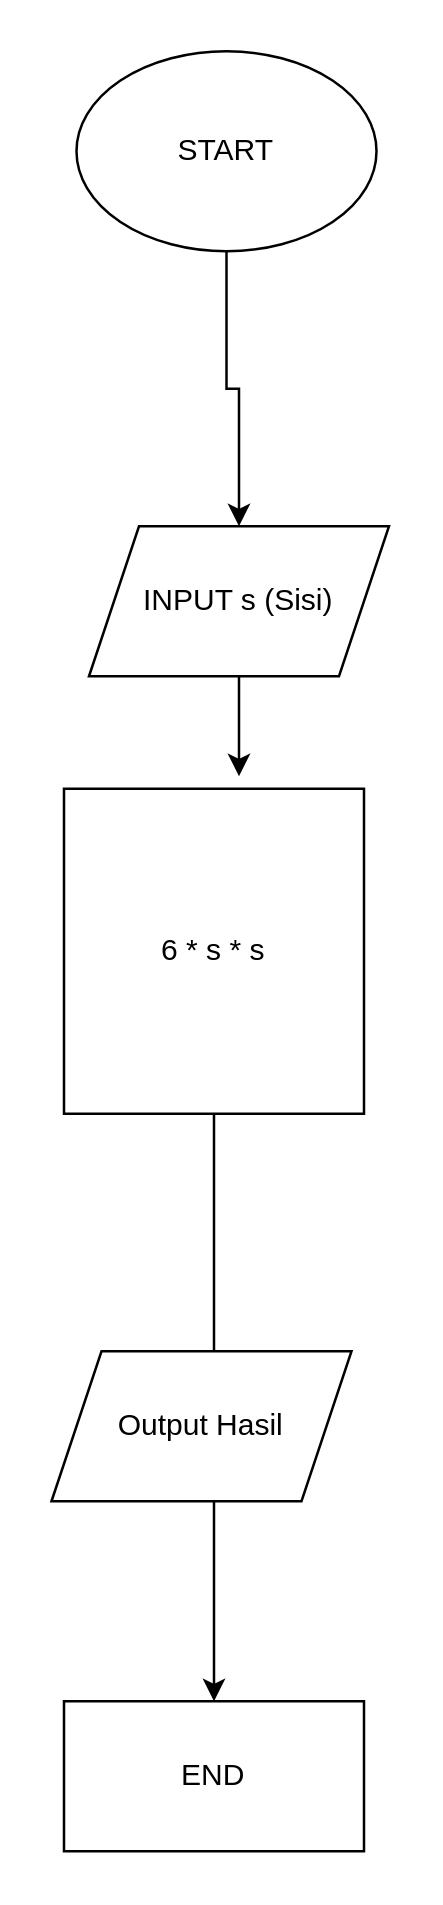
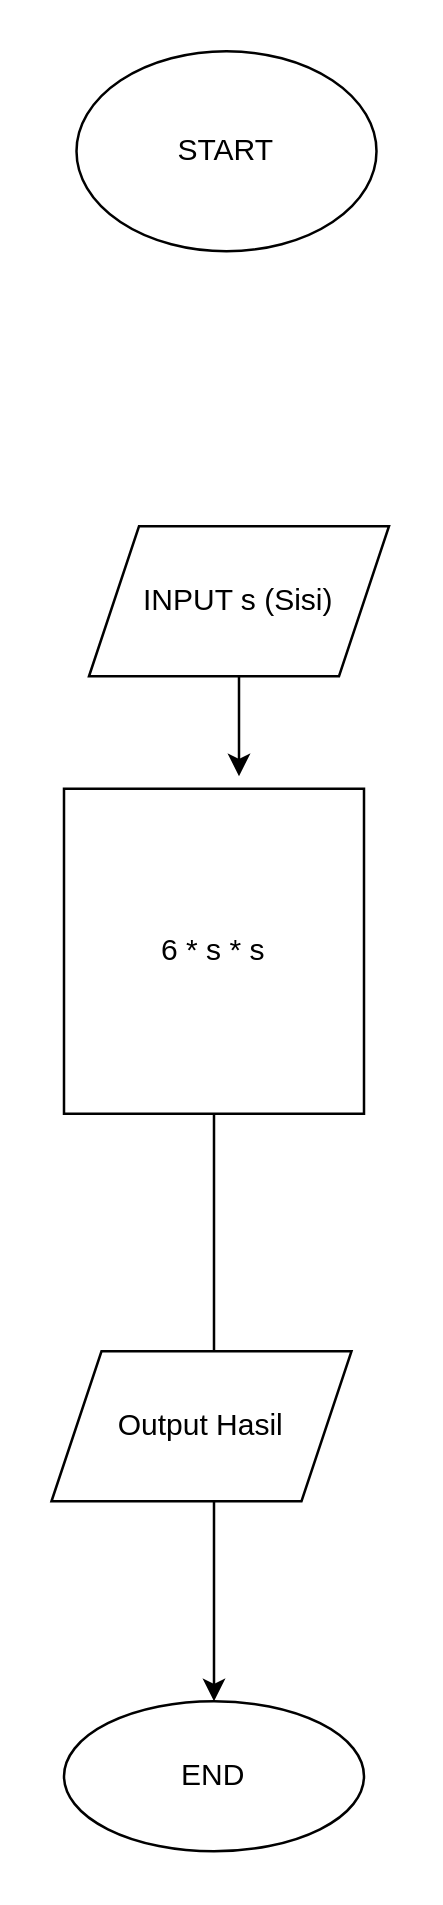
edge "START" -> "INPUT s (Sisi)": removed
node "END": shape rectangle -> ellipse
